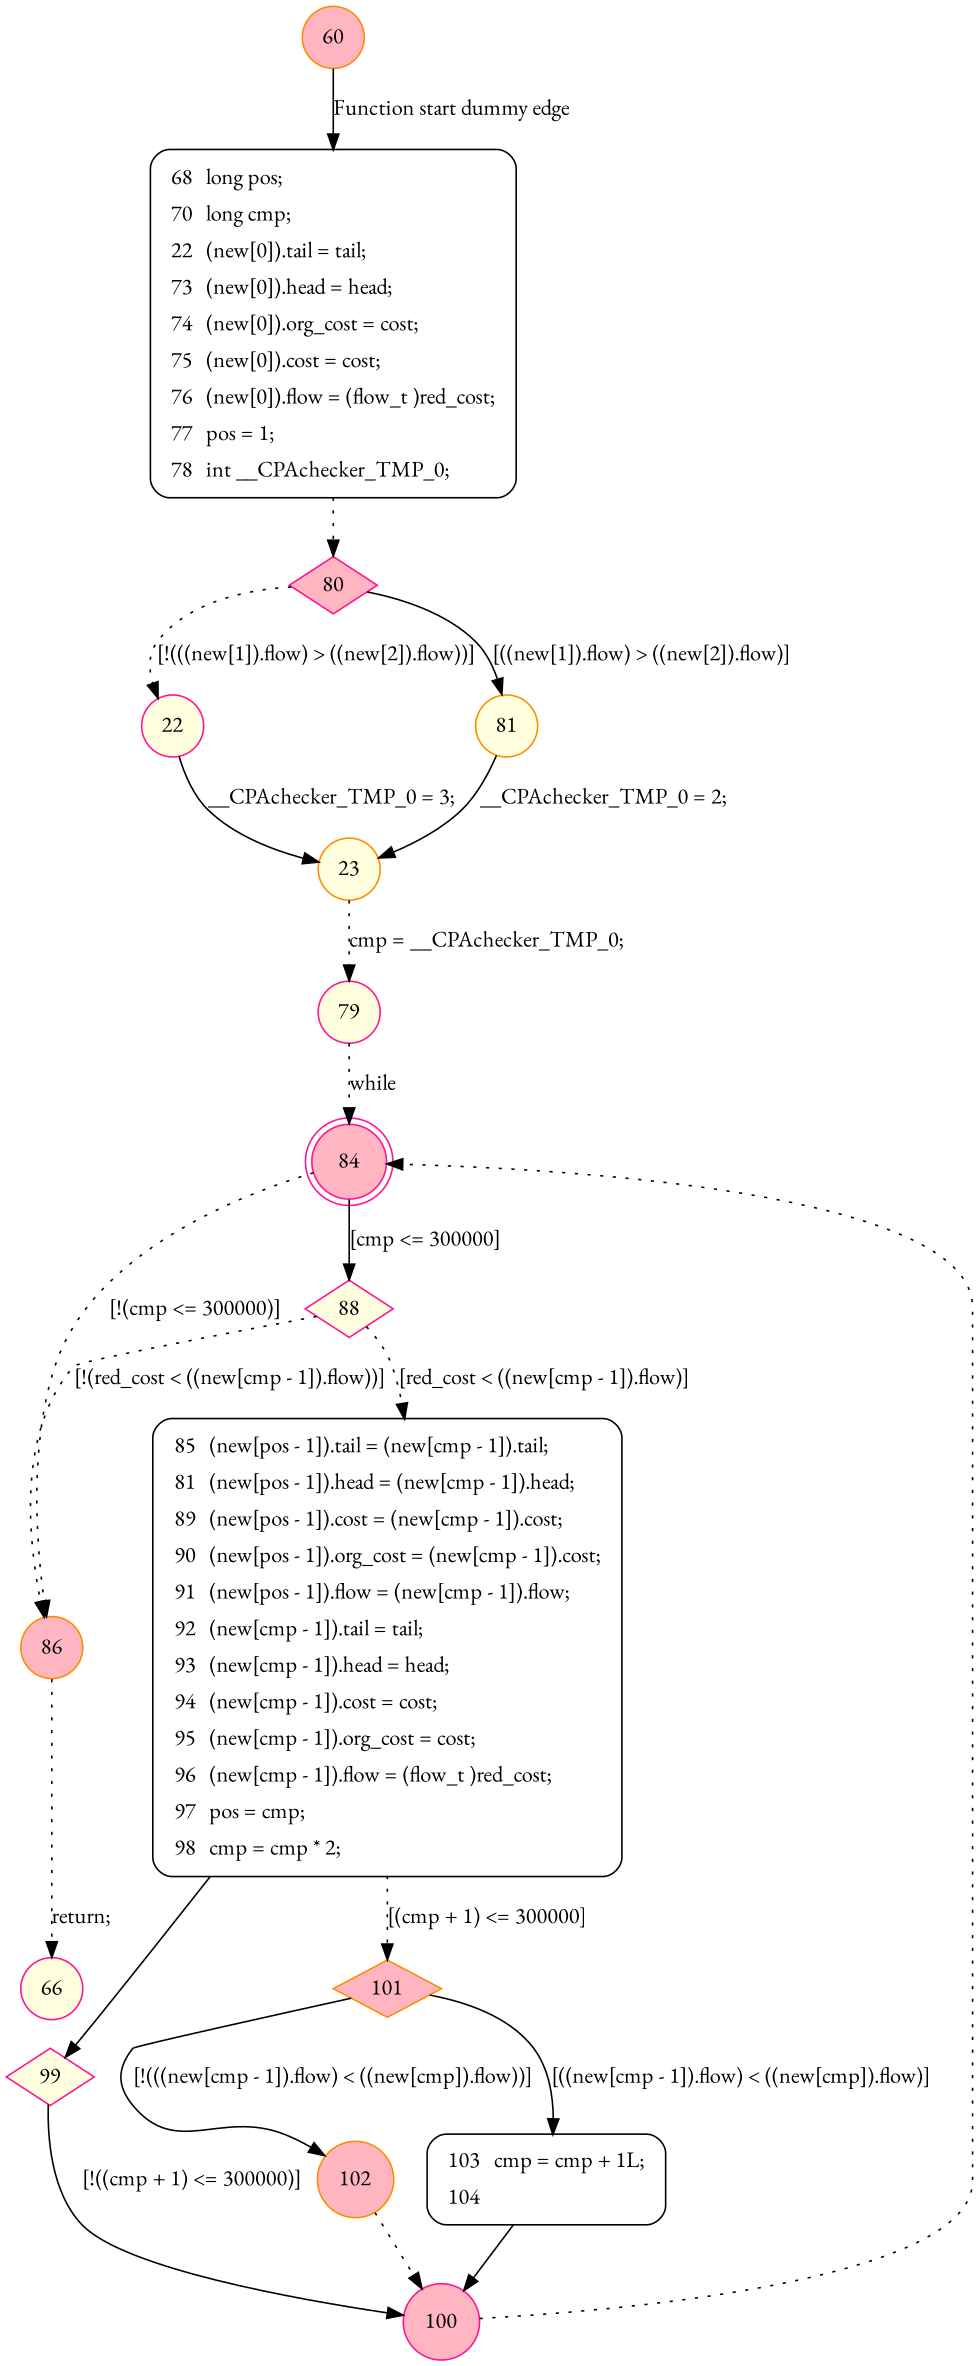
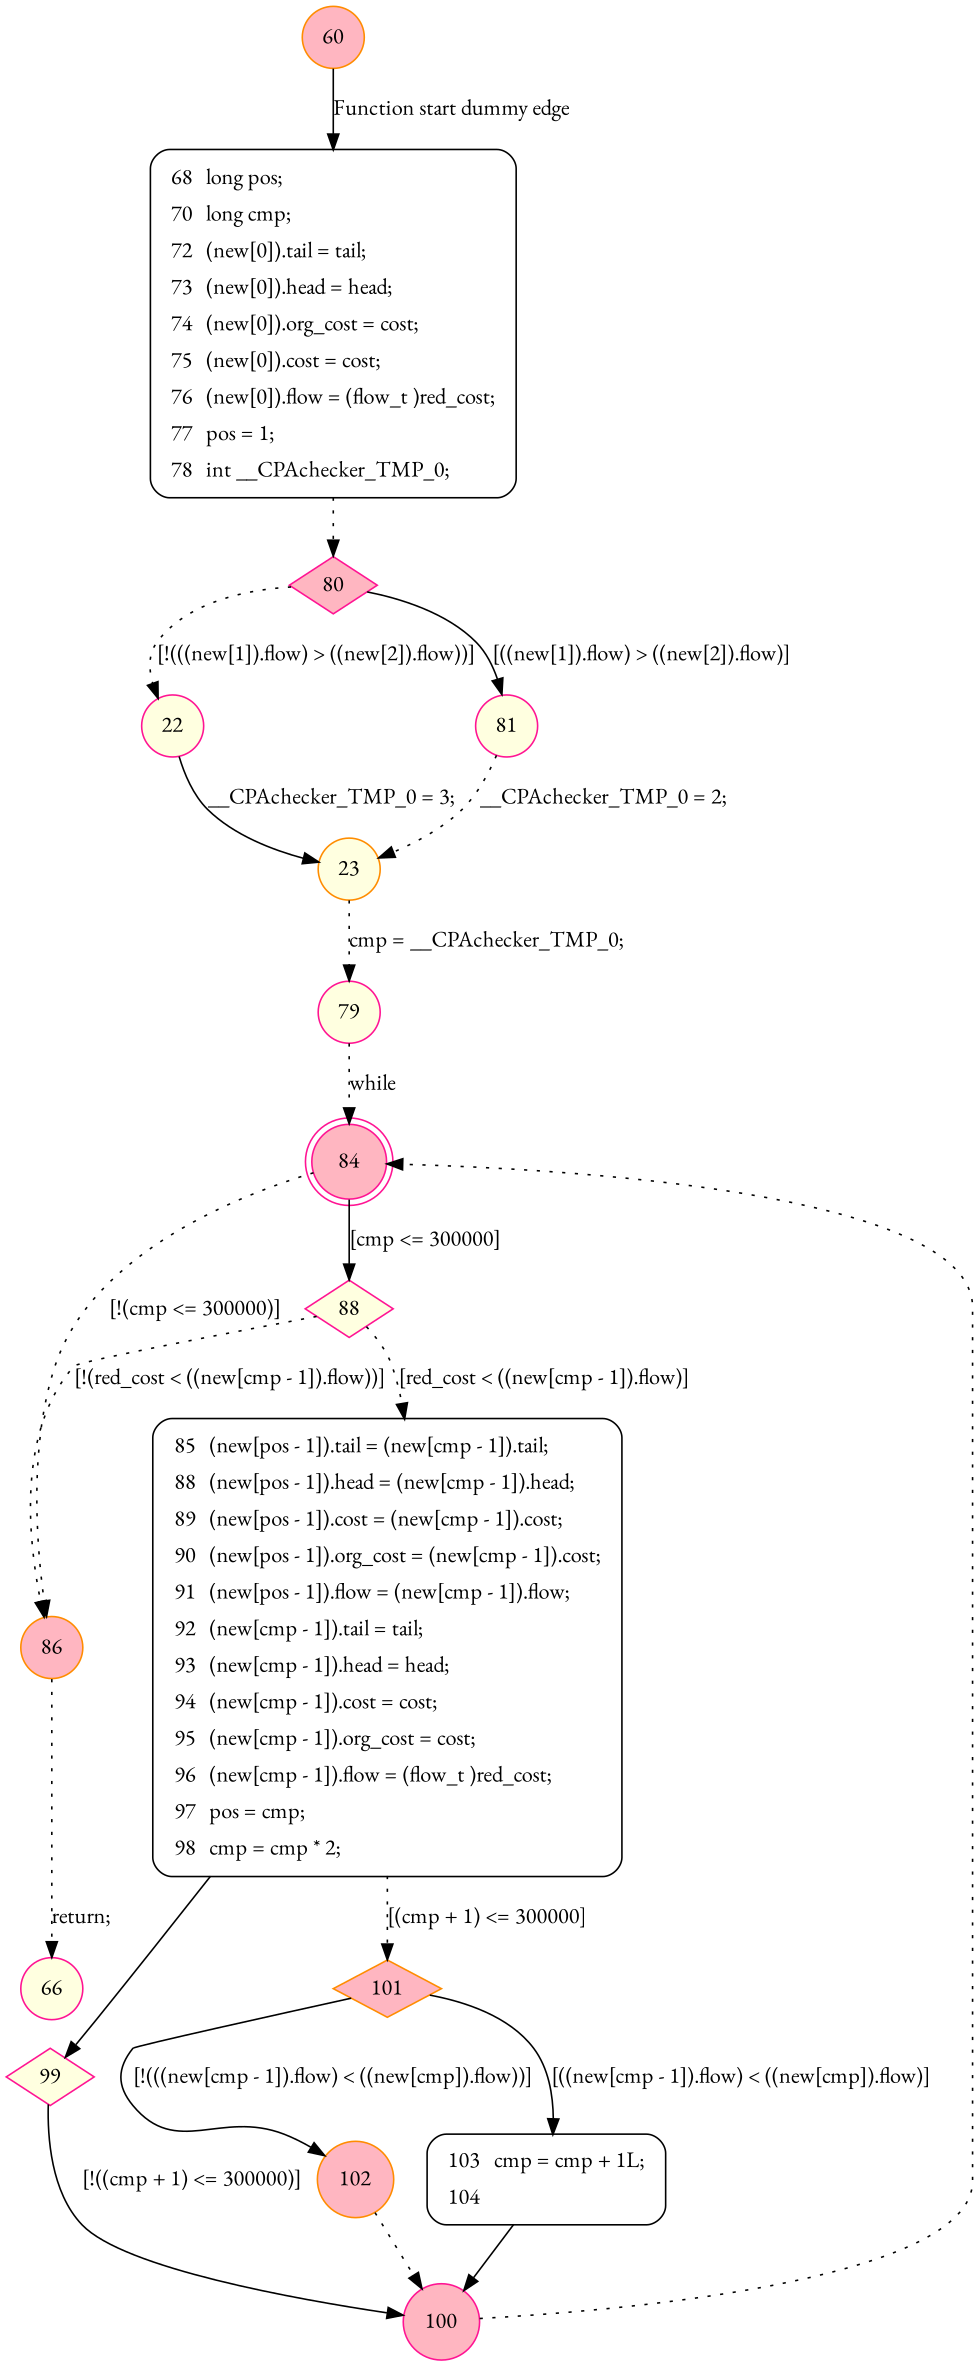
node "68": text "22" -> "72"
node "81": color darkorange -> deeppink
edge "81" -> "23": style solid -> dotted
node "85": text "81" -> "88"
